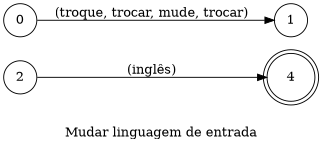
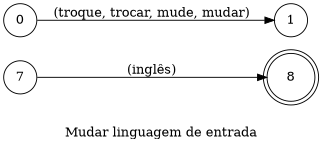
edge "0" -> "1": label "(troque, trocar, mude, trocar)" -> "(troque, trocar, mude, mudar)"
node "2": label "2" -> "7"
node "4": label "4" -> "8"
